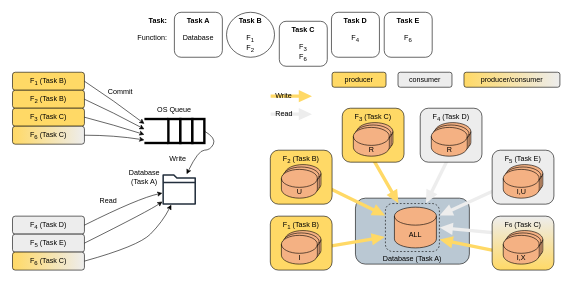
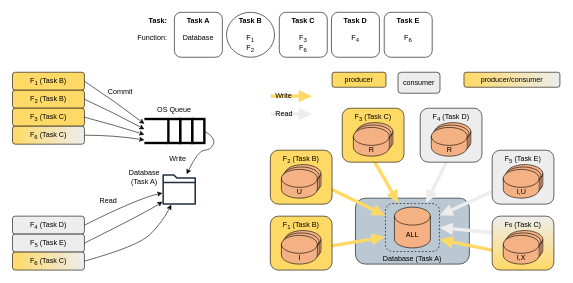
node "Task C F3 F6": moved (303, 44) -> (303, 35)
node "consumer": size 54x15 -> 42x21
node "ALL": size 42x41 -> 36x41
